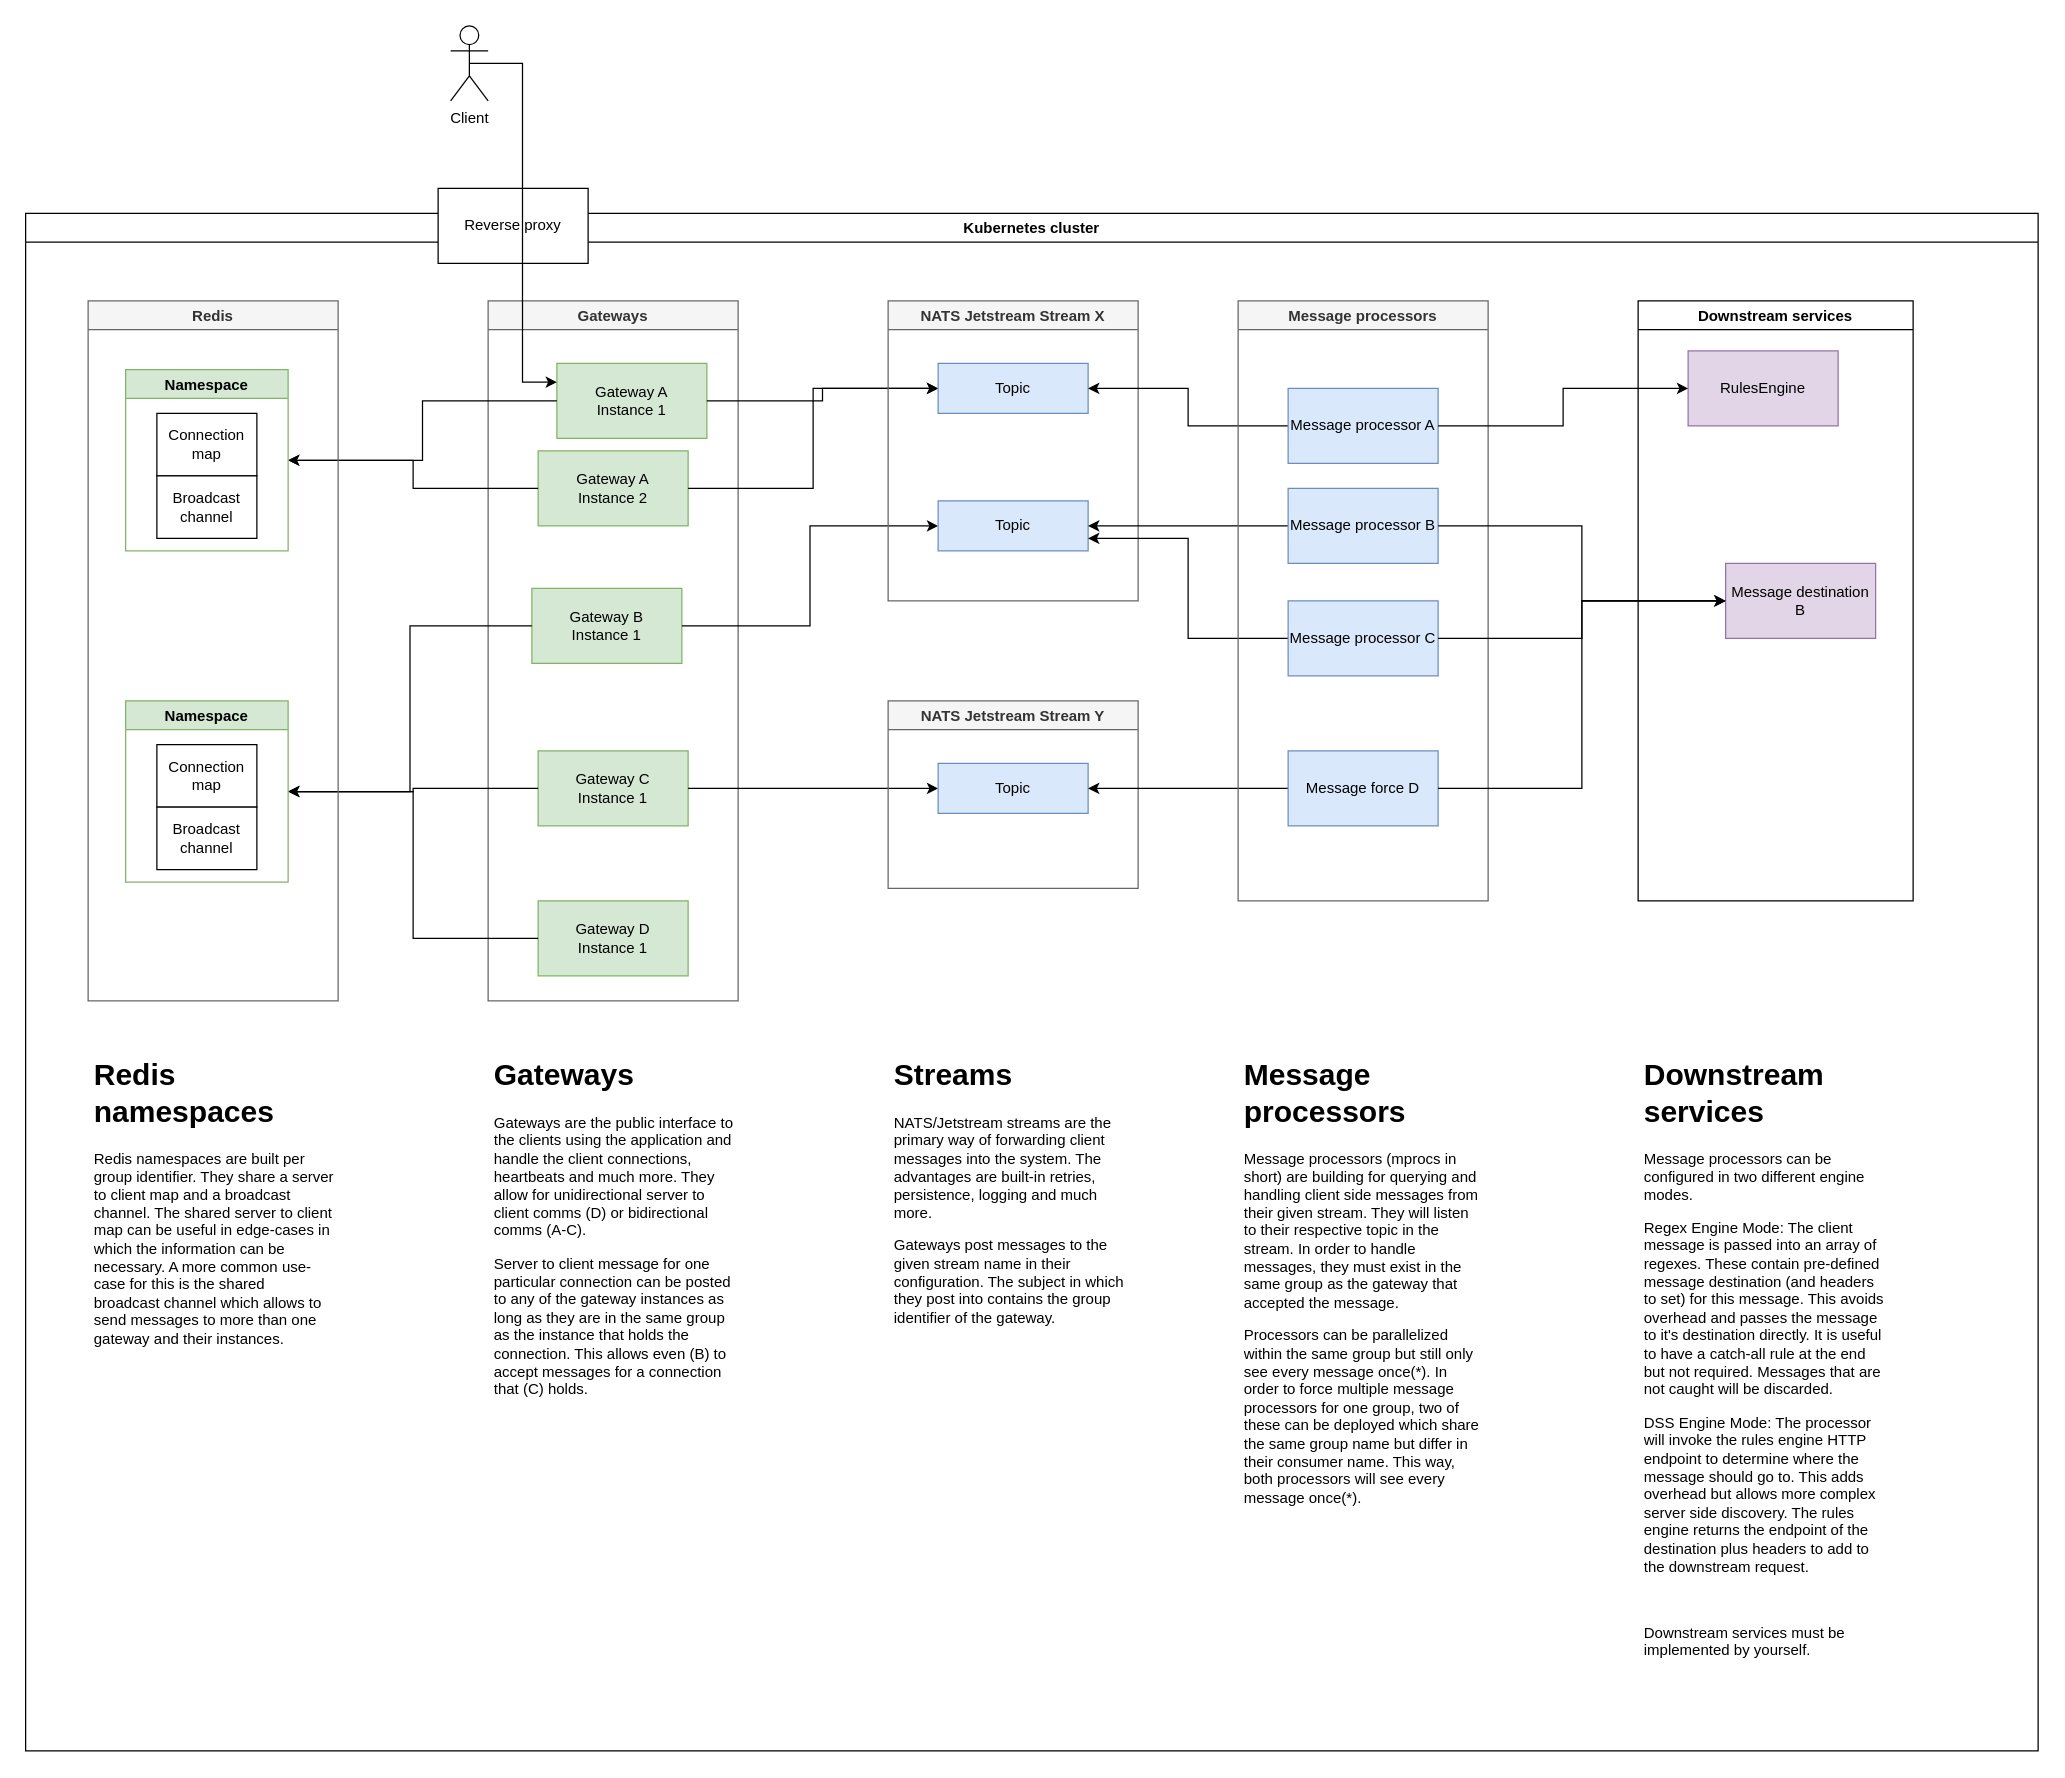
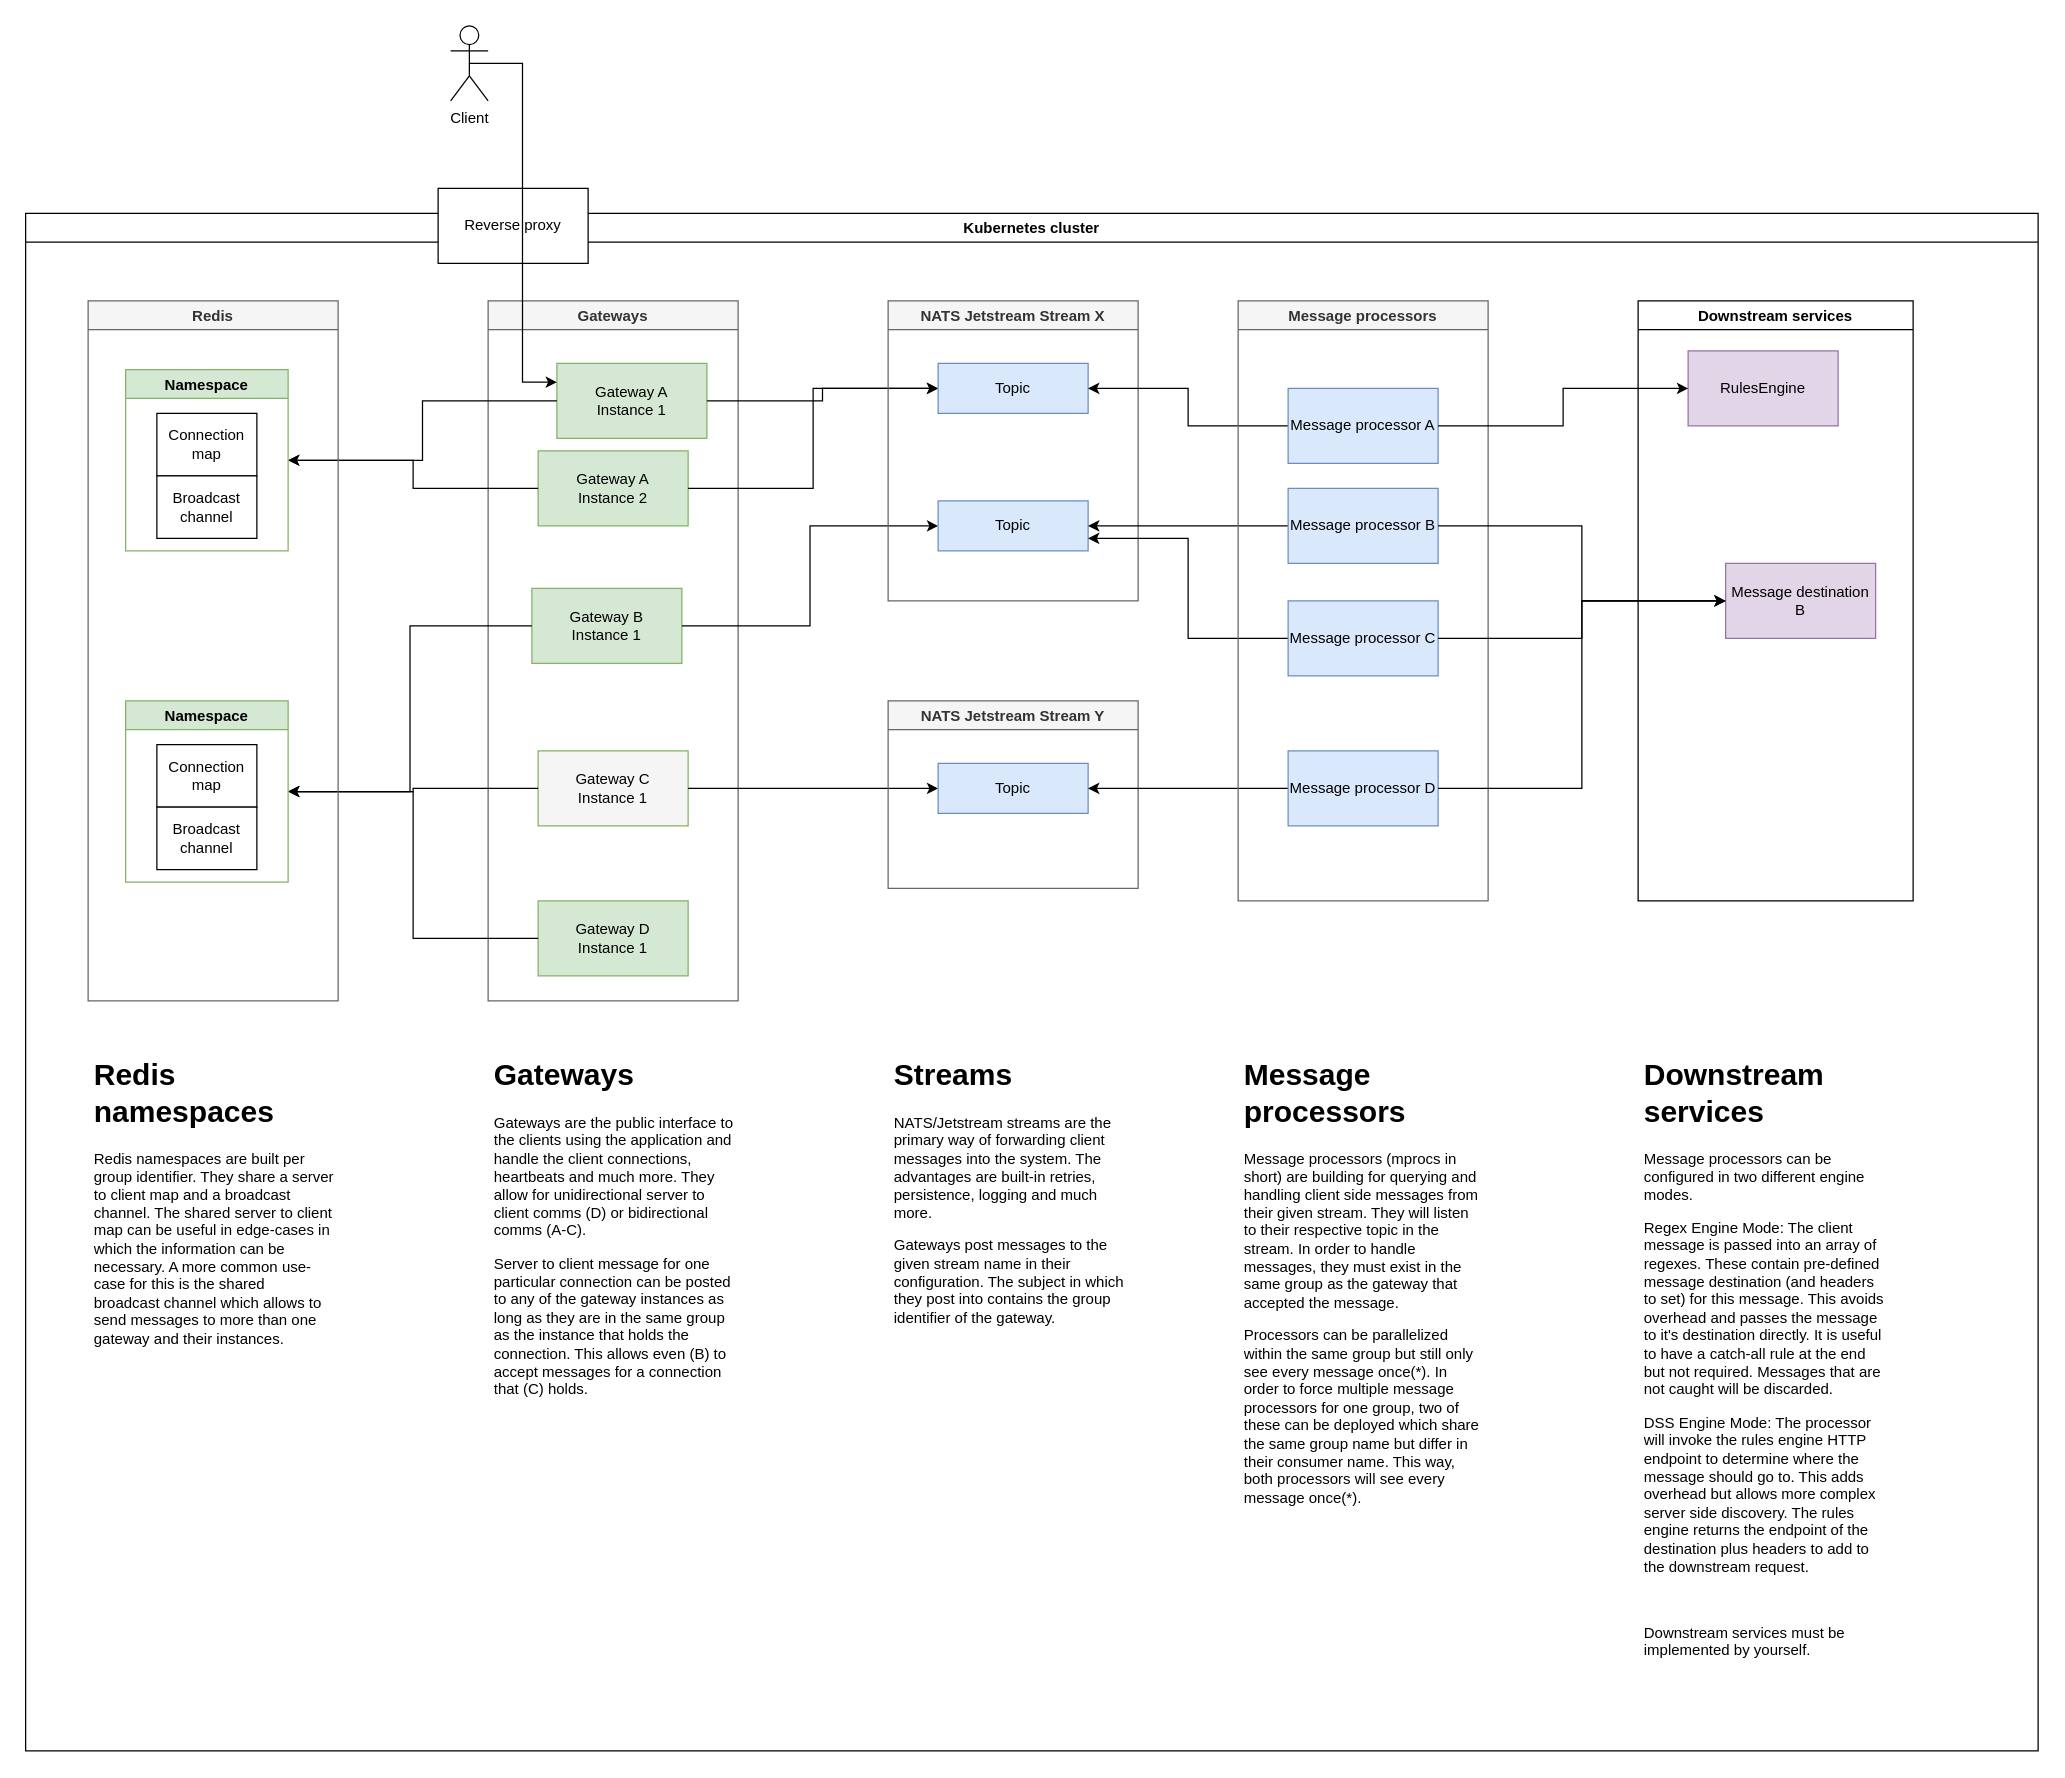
node "Gateway C Instance 1": fillcolor #d5e8d4 -> #f5f5f5
node "Message force D": label "Message force D" -> "Message processor D"
